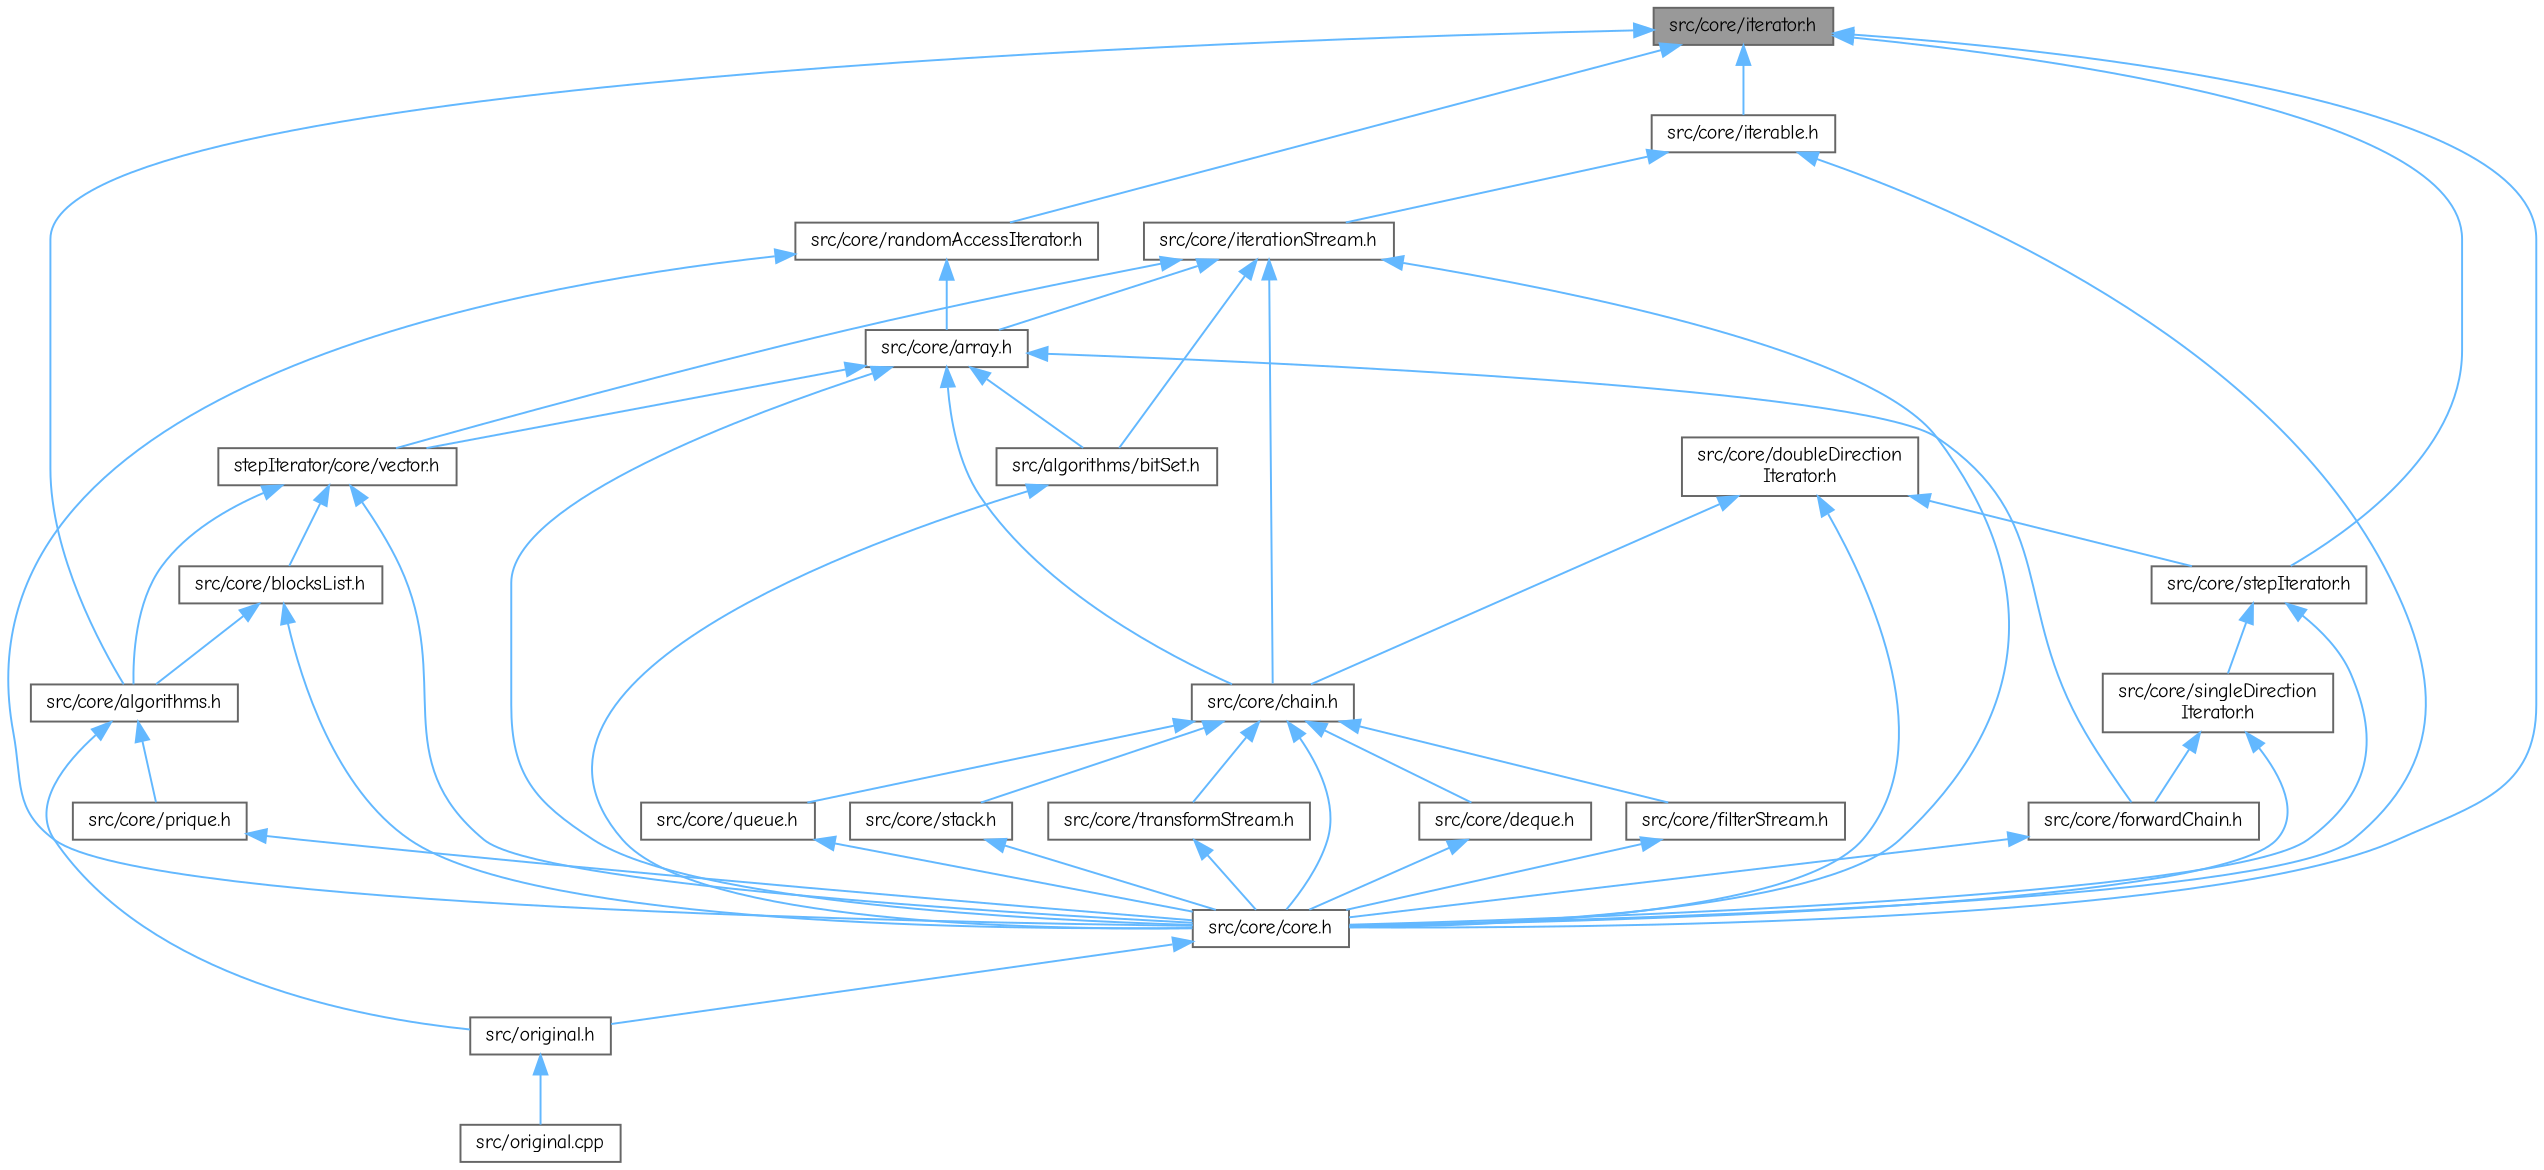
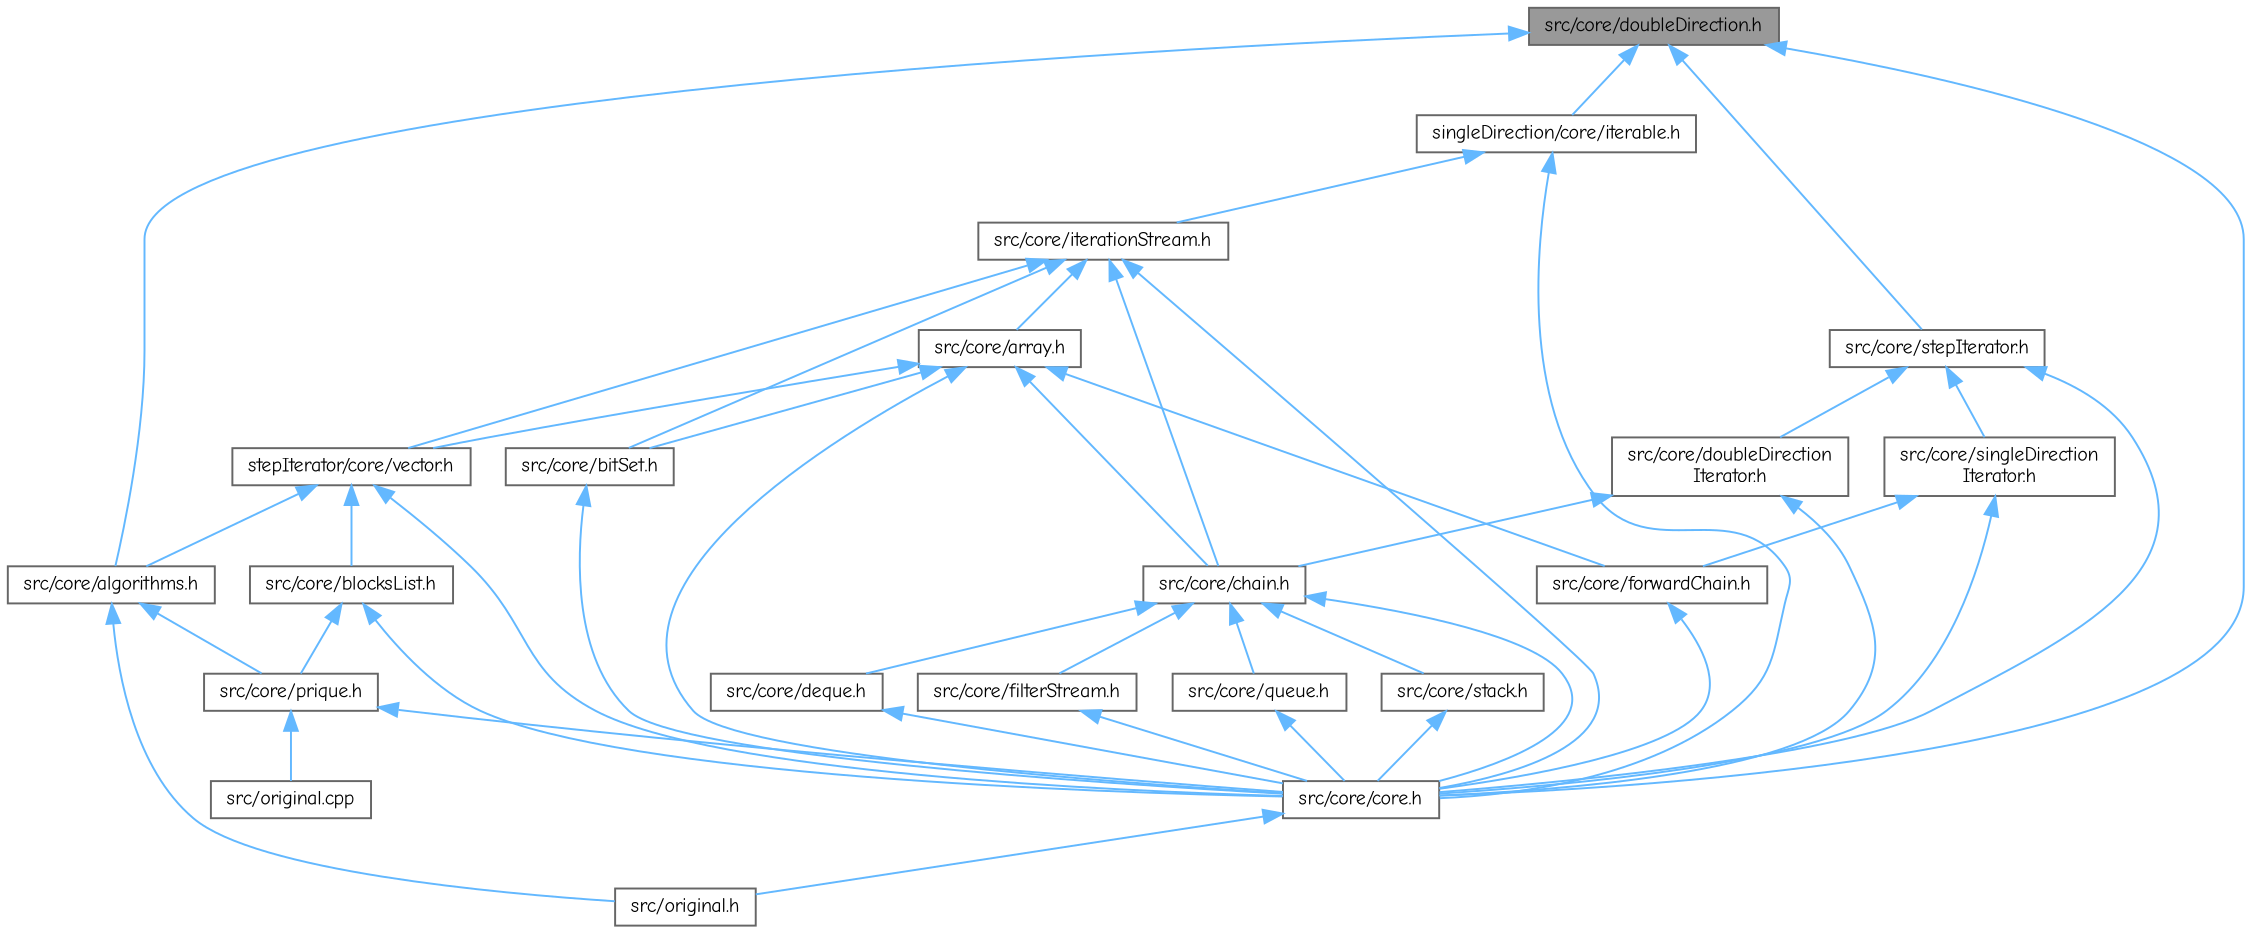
node "src/core/iterator.h": label "src/core/iterator.h" -> "src/core/doubleDirection.h"
node "src/core/iterable.h": label "src/core/iterable.h" -> "singleDirection/core/iterable.h"
node "src/core/randomAccessIterator.h": removed
node "src/algorithms/bitSet.h": label "src/algorithms/bitSet.h" -> "src/core/bitSet.h"
edge "src/core/stepIterator.h" -> "src/core/doubleDirection Iterator.h": reversed
edge "src/core/algorithms.h" -> "src/core/blocksList.h": now "src/core/prique.h" -> "src/core/blocksList.h"
node "src/core/transformStream.h": removed
edge "src/original.cpp" -> "src/original.h": now "src/original.cpp" -> "src/core/prique.h"
